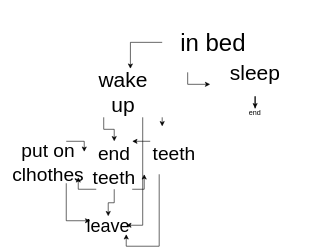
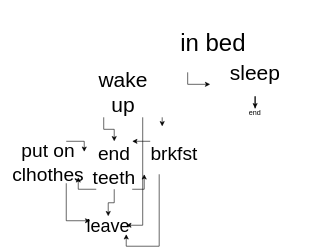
edge "in bed" -> "wake up": removed
node "teeth": label "teeth" -> "brkfst"
